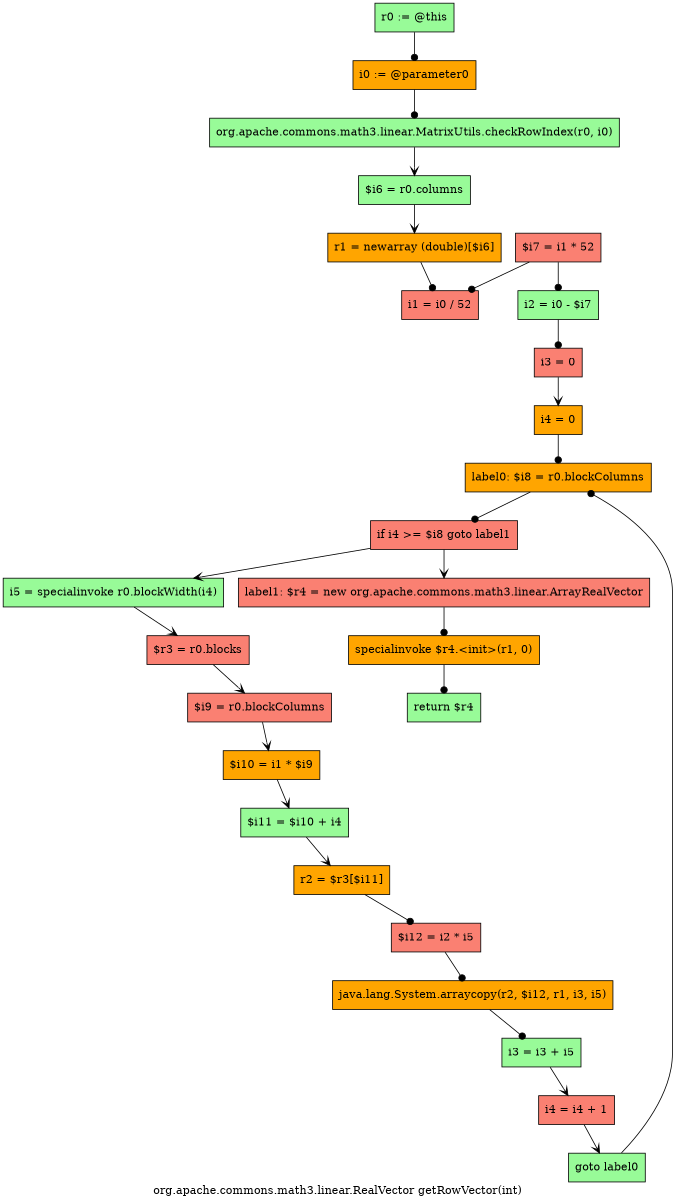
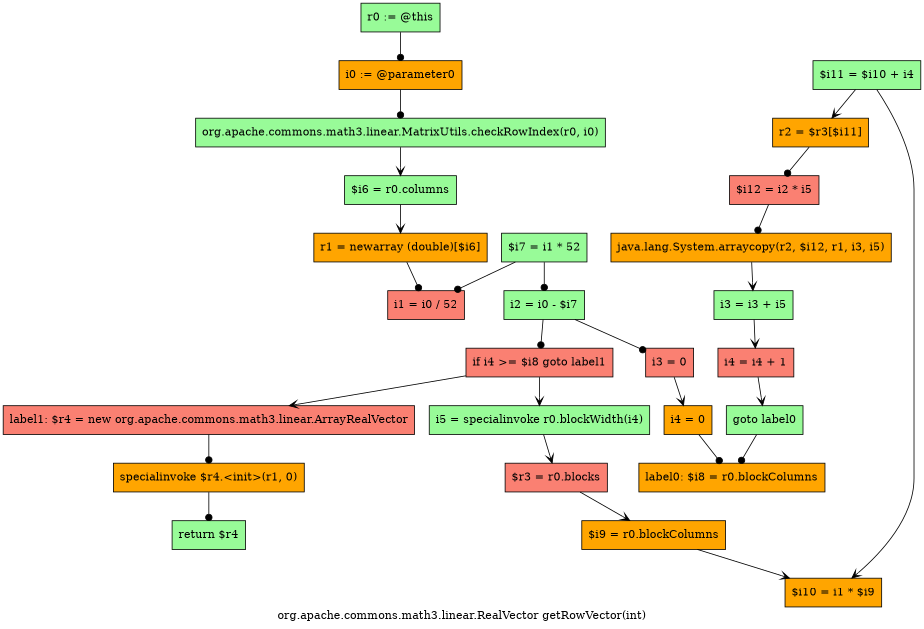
node "$i7 = i1 * 52": fillcolor salmon -> palegreen
edge "label0: $i8 = r0.blockColumns" -> "if i4 >= $i8 goto label1": now "i2 = i0 - $i7" -> "if i4 >= $i8 goto label1"
node "$i9 = r0.blockColumns": fillcolor salmon -> orange
edge "$i10 = i1 * $i9" -> "$i11 = $i10 + i4": reversed
edge "java.lang.System.arraycopy(r2, $i12, r1, i3, i5)" -> "i3 = i3 + i5": arrowhead dot -> vee
